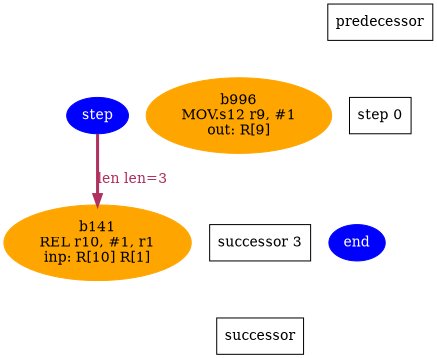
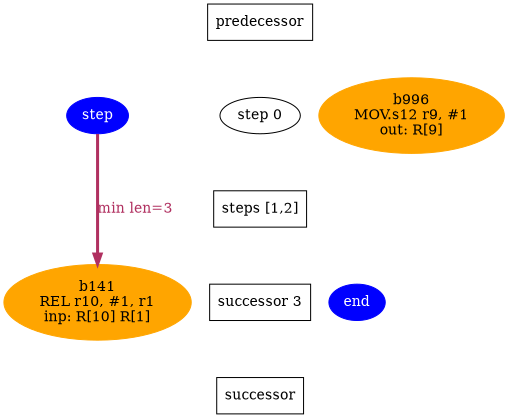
node "step 0": shape box -> ellipse
edge "step" -> "b141 REL r10, #1, r1 inp: R[10] R[1]": label "len len=3" -> "min len=3"
node "steps [1,2]": added
